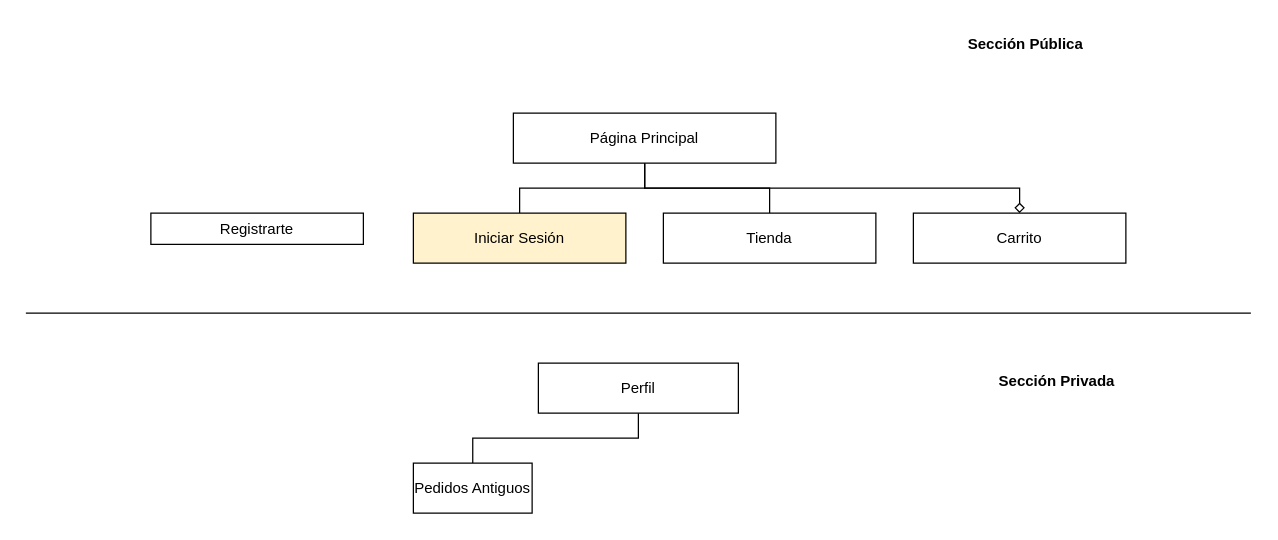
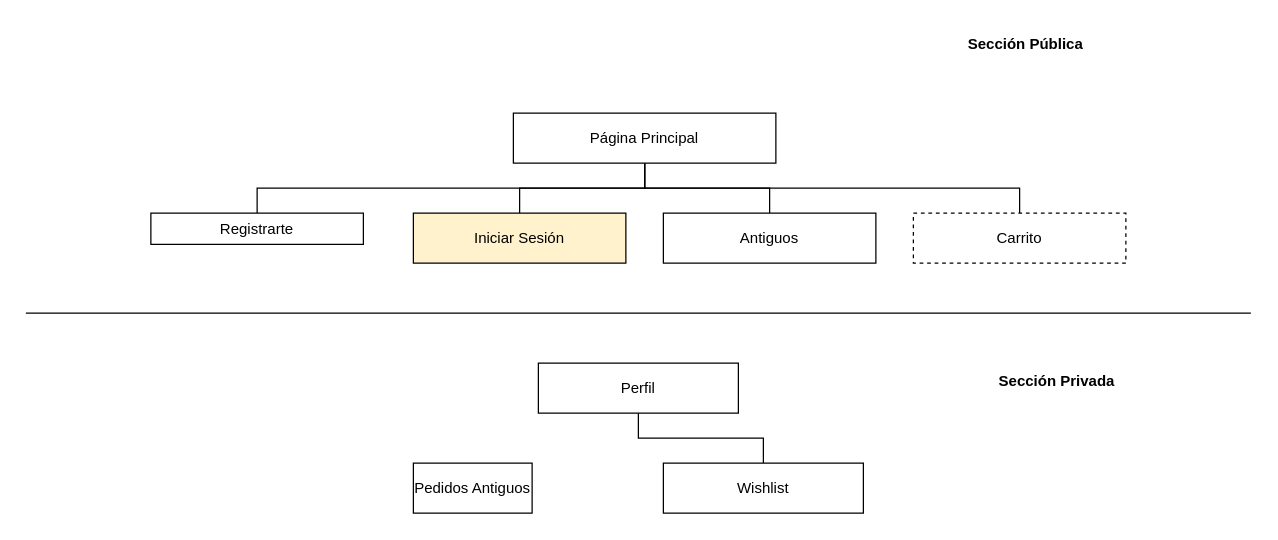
edge "Página Principal" -- "Registrarte": added
edge "Página Principal" -> "Carrito": arrowhead diamond -> none
node "Tienda": label "Tienda" -> "Antiguos"
node "Carrito": style solid -> dashed
edge "Perfil" -- "Pedidos Antiguos": removed
edge "Perfil" -- "Wishlist": added
node "Wishlist": added
